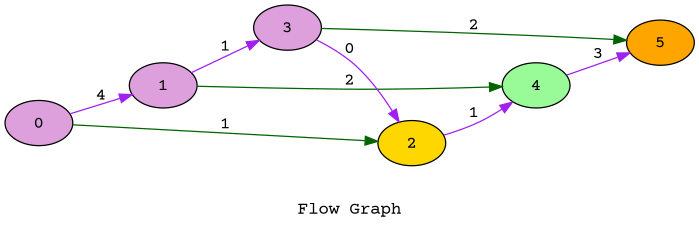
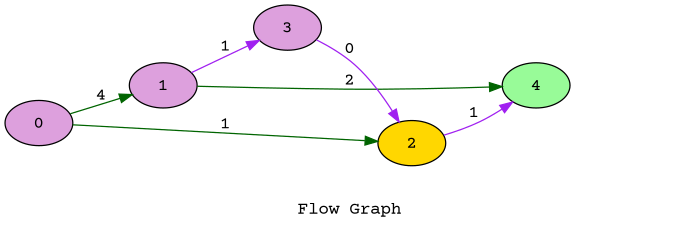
node "5": removed
edge "0" -> "1": color purple -> darkgreen
